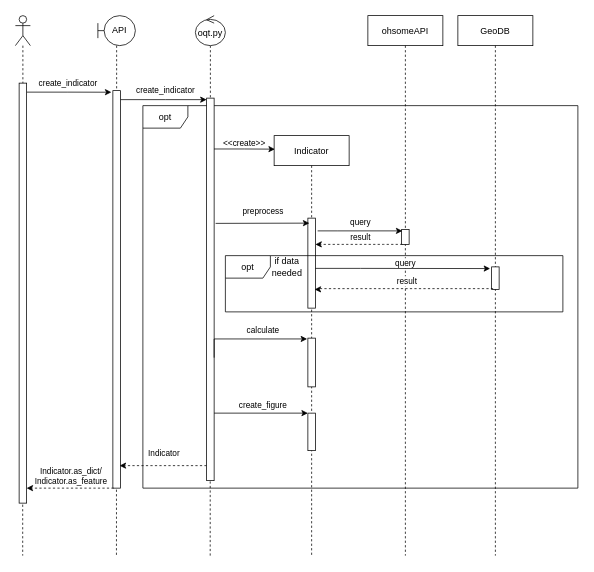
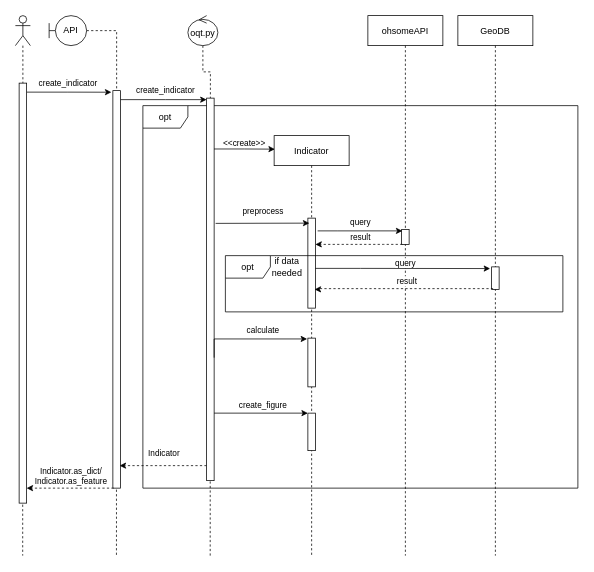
node "API": moved (117, 30) -> (68, 30)
node "oqt.py": moved (210, 30) -> (203, 30)
